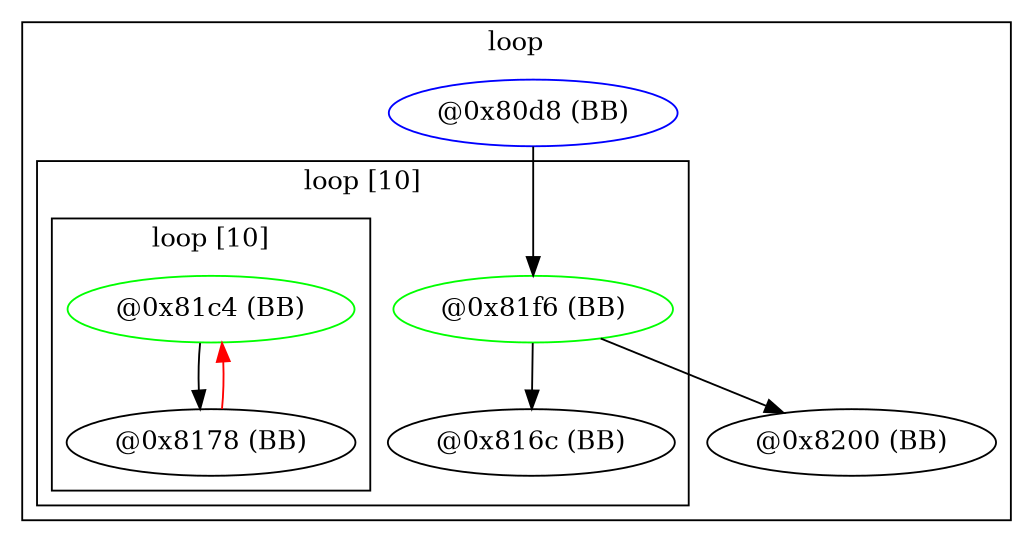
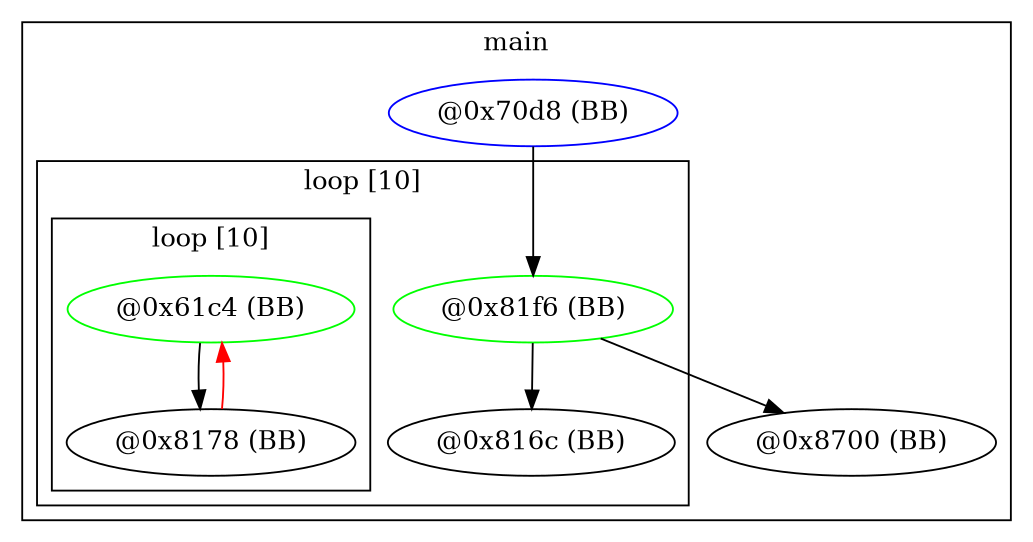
cluster "loop": label "loop" -> "main"
node "@0x80d8 (BB)": label "@0x80d8 (BB)" -> "@0x70d8 (BB)"
node "@0x81c4 (BB)": label "@0x81c4 (BB)" -> "@0x61c4 (BB)"
node "@0x8200 (BB)": label "@0x8200 (BB)" -> "@0x8700 (BB)"
